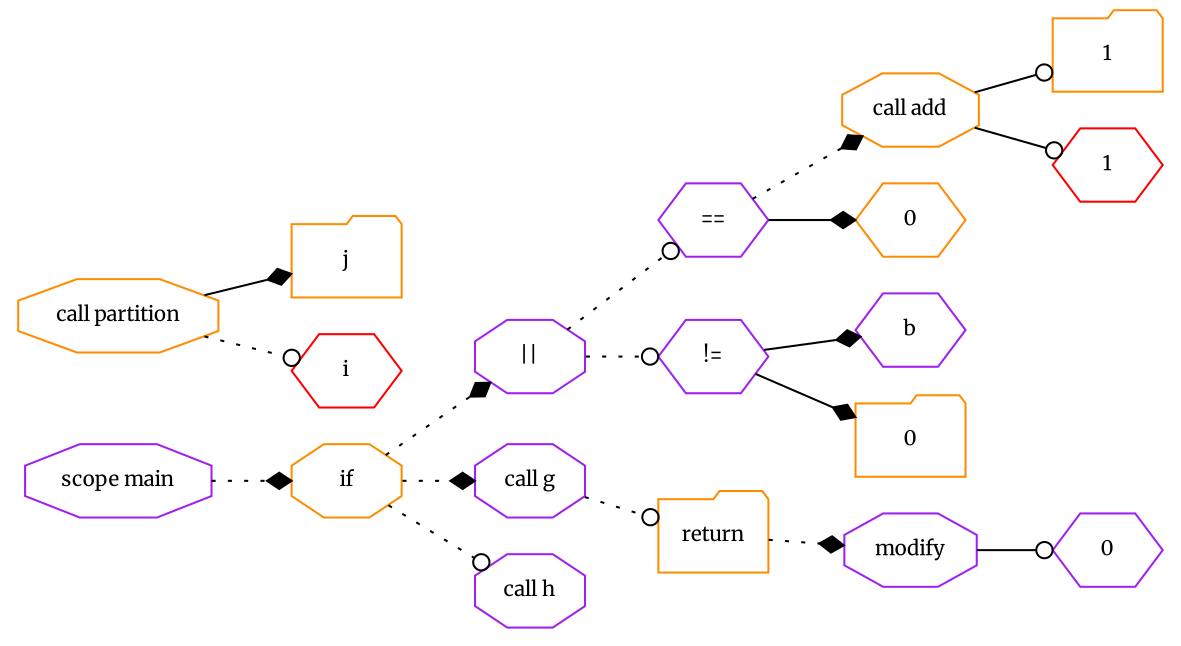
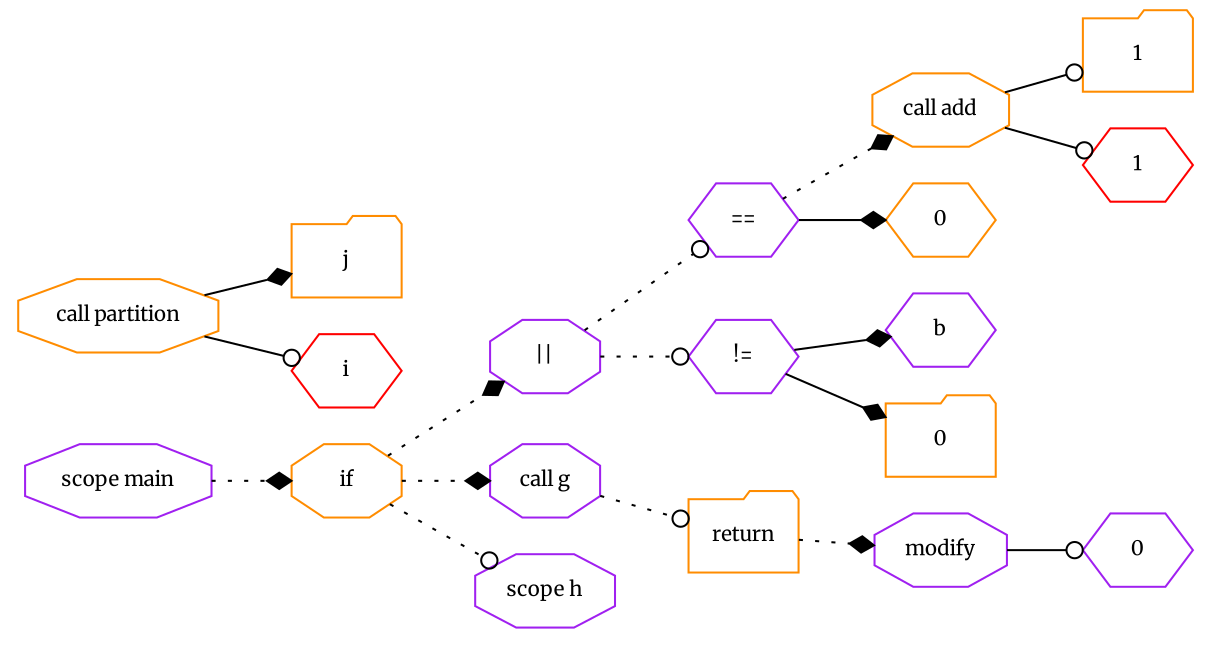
edge "call partition" -> "i": style dotted -> solid
node "call h": label "call h" -> "scope h"
